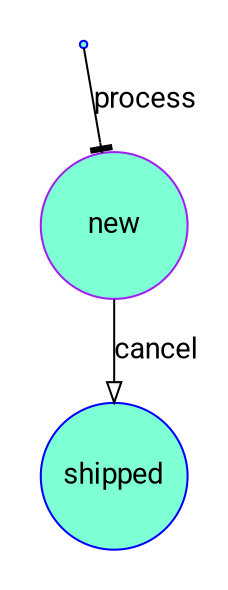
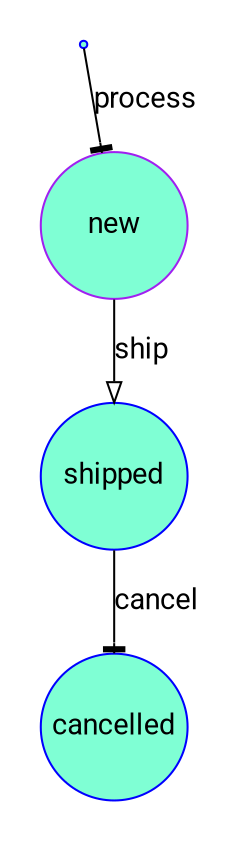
edge "new" -> "shipped": label "cancel" -> "ship"
node "cancelled": added
